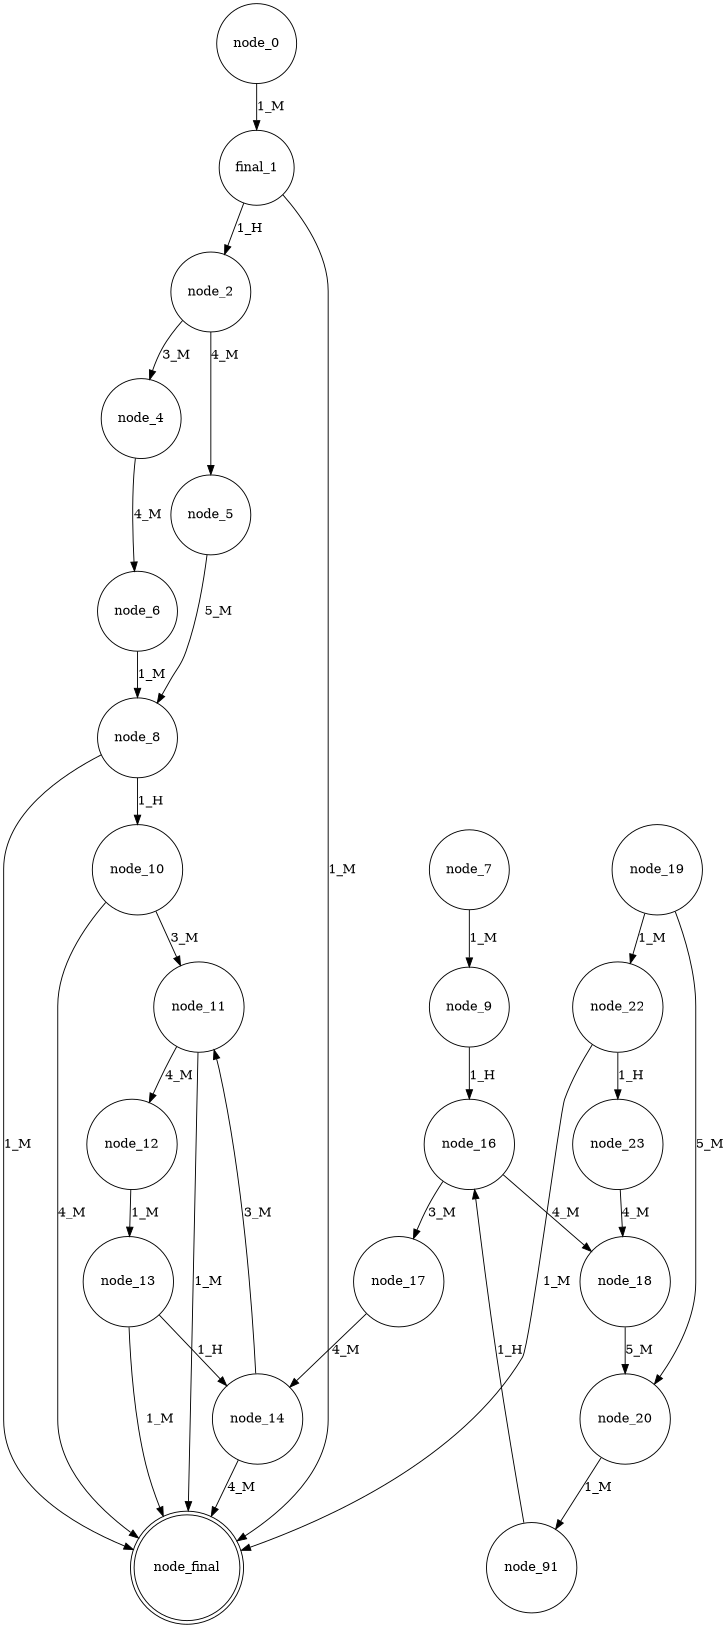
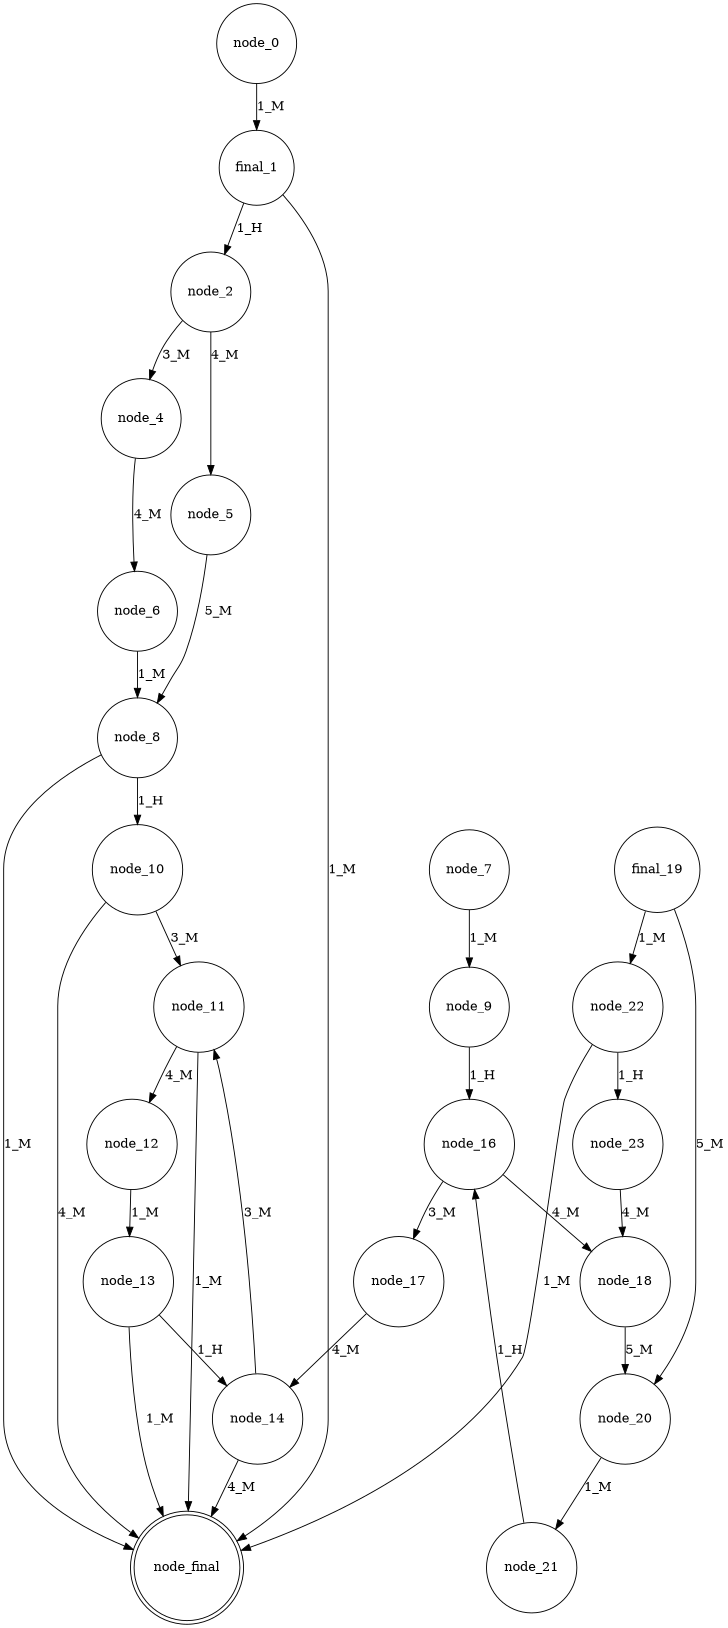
node "node_19": label "node_19" -> "final_19"
node "node_91": label "node_91" -> "node_21"
